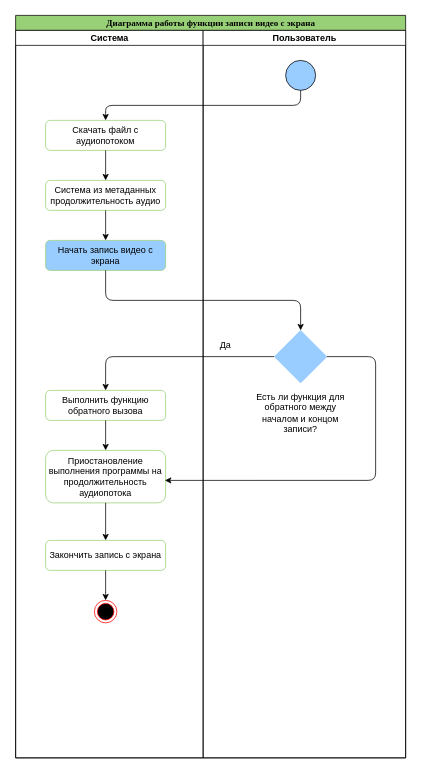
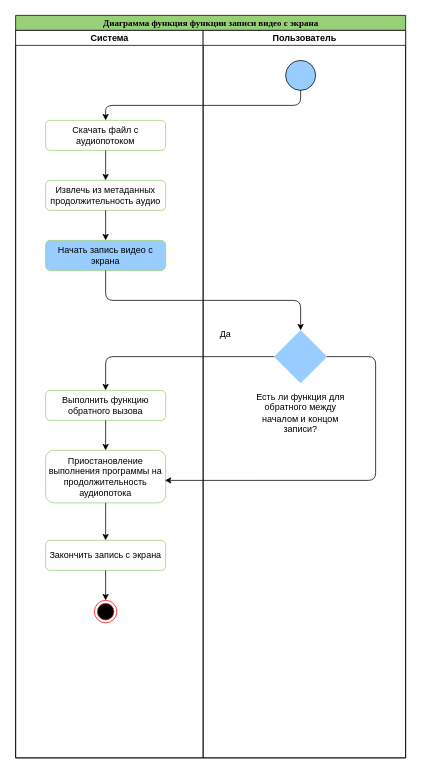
node "Диаграмма работы функции записи видео с экрана": label "Диаграмма работы функции записи видео с экрана" -> "Диаграмма функция функции записи видео с экрана"
node "Система из метаданных продолжительность аудио": label "Система из метаданных продолжительность аудио" -> "Извлечь из метаданных продолжительность аудио"
node "Да": moved (225, 345) -> (225, 334)
